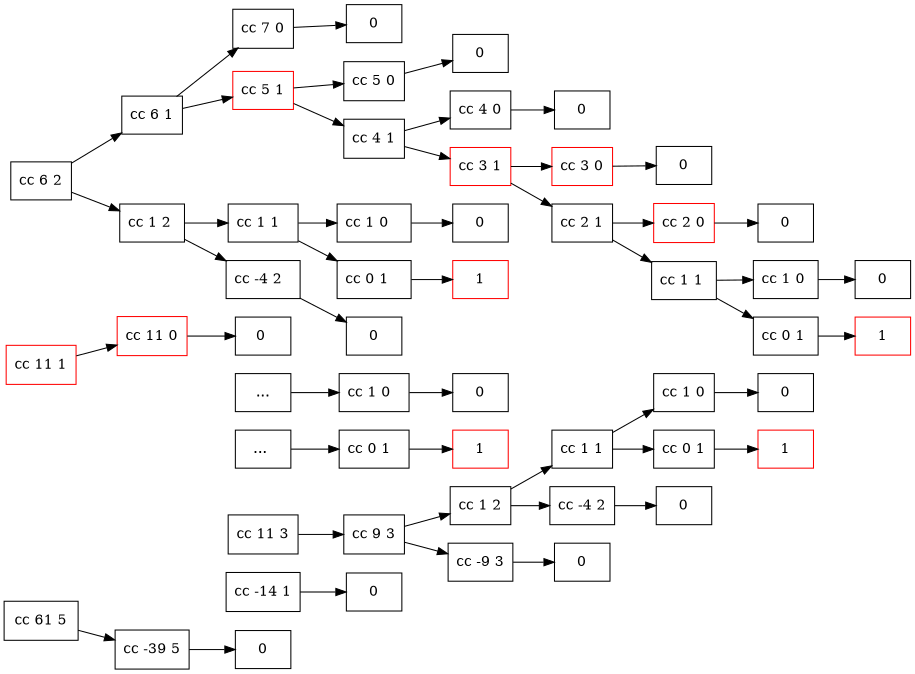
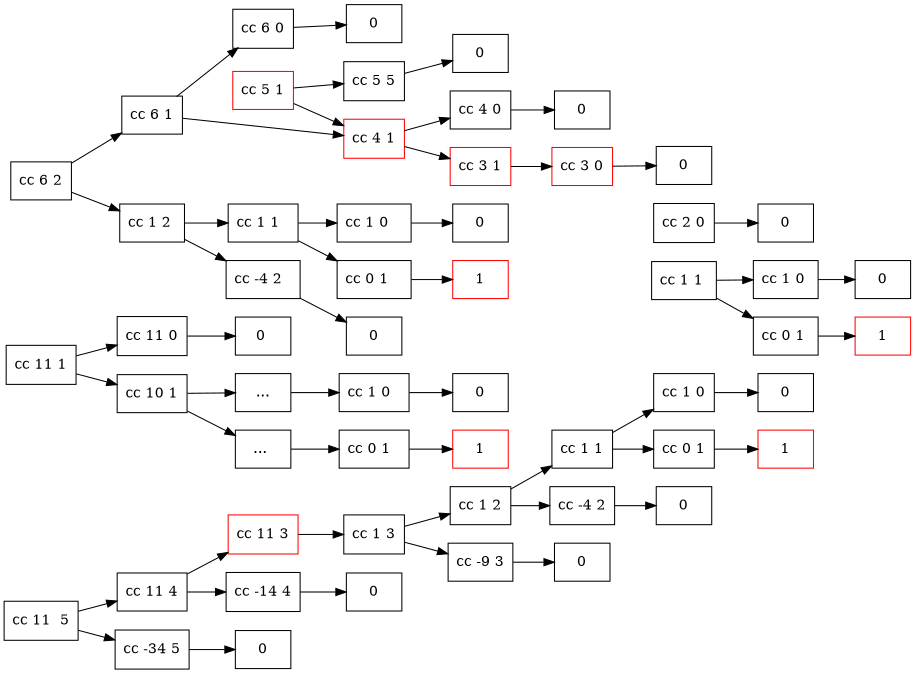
node "cc 7 0": label "cc 7 0" -> "cc 6 0"
node "cc 5 0": label "cc 5 0" -> "cc 5 5"
edge "cc 6 1" -> "cc 5 1": now "cc 6 1" -> "cc 4 1"
node "cc 4 1": color black -> red
node "cc 2 1": removed
node "cc 2 0": color red -> black
node "cc 11 0": color red -> black
node "cc 11 1": color red -> black
node "cc 10 1": added
node "cc 11 3": color black -> red
node "cc 9 3": label "cc 9 3" -> "cc 1 3"
node "cc 11 4": added
node "cc -14 1": label "cc -14 1" -> "cc -14 4"
node "cc 61  5": label "cc 61  5" -> "cc 11  5"
node "cc -39 5": label "cc -39 5" -> "cc -34 5"
